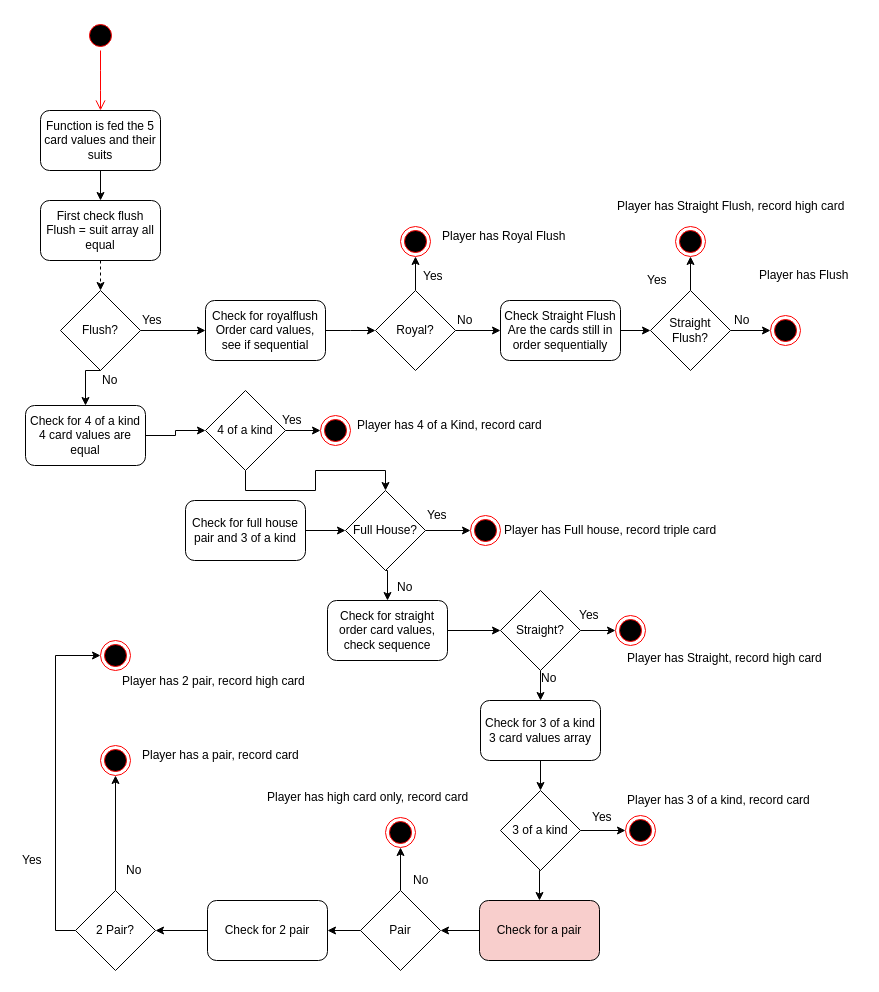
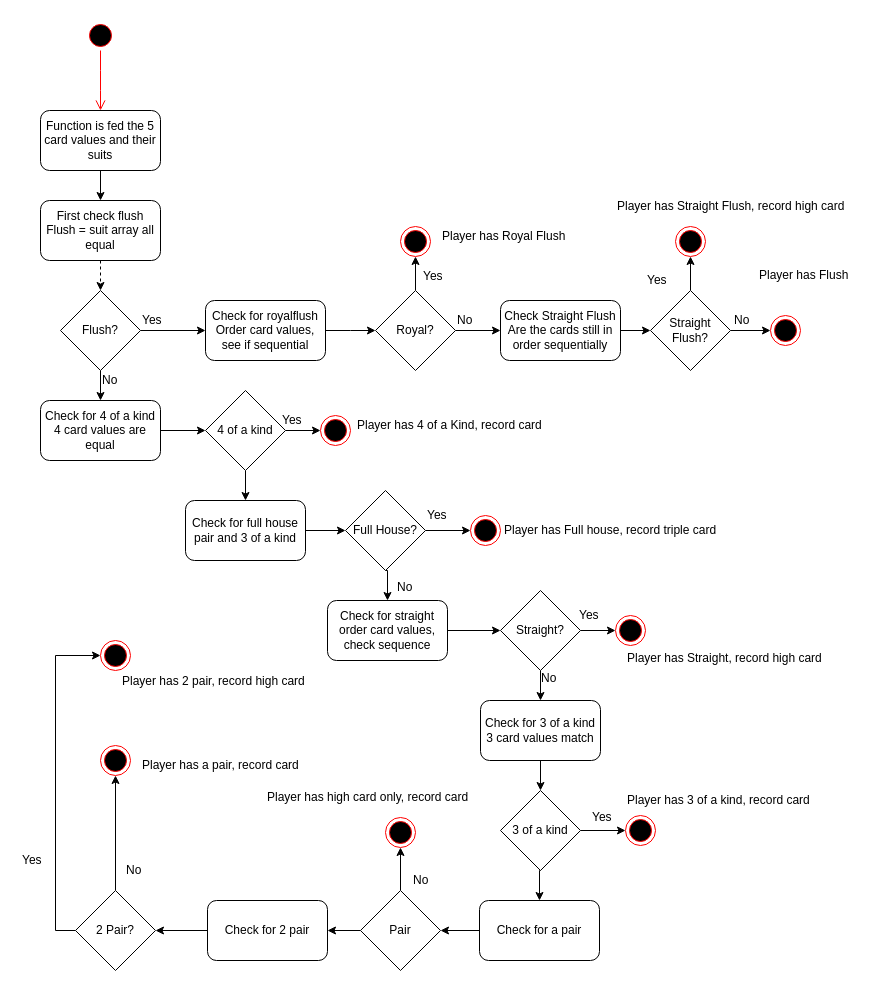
node "Check for 4 of a kind 4 card values are equal": moved (86, 436) -> (101, 431)
edge "4 of a kind" -> "Full House?": now "4 of a kind" -> "Check for full house pair and 3 of a kind"
node "Check for 3 of a kind 3 card values array": label "Check for 3 of a kind 3 card values array" -> "Check for 3 of a kind 3 card values match"
node "Player has a pair, record card": moved (226, 756) -> (226, 766)
node "Check for a pair": fillcolor #f8cecc -> #ffffff
